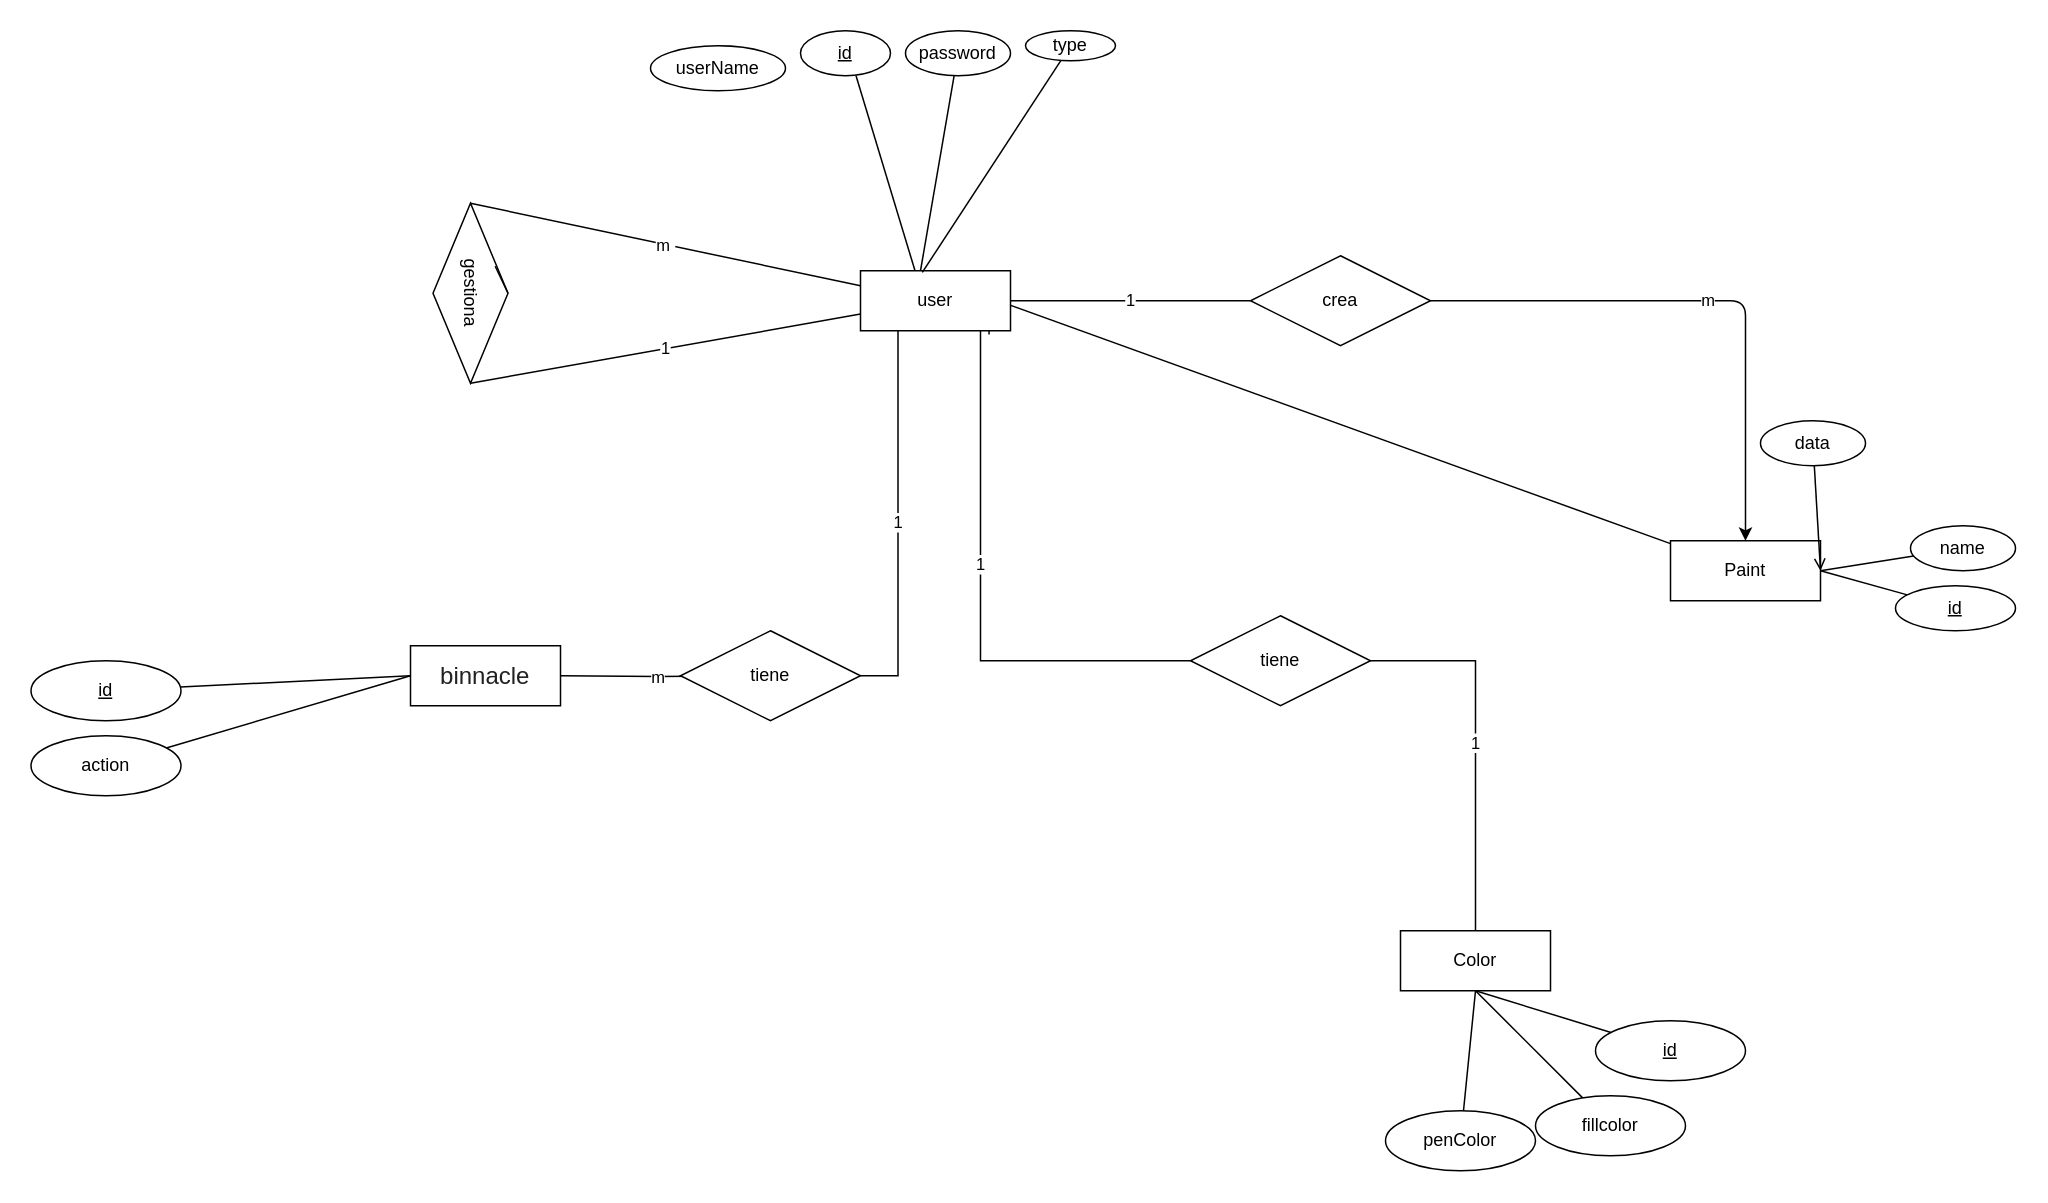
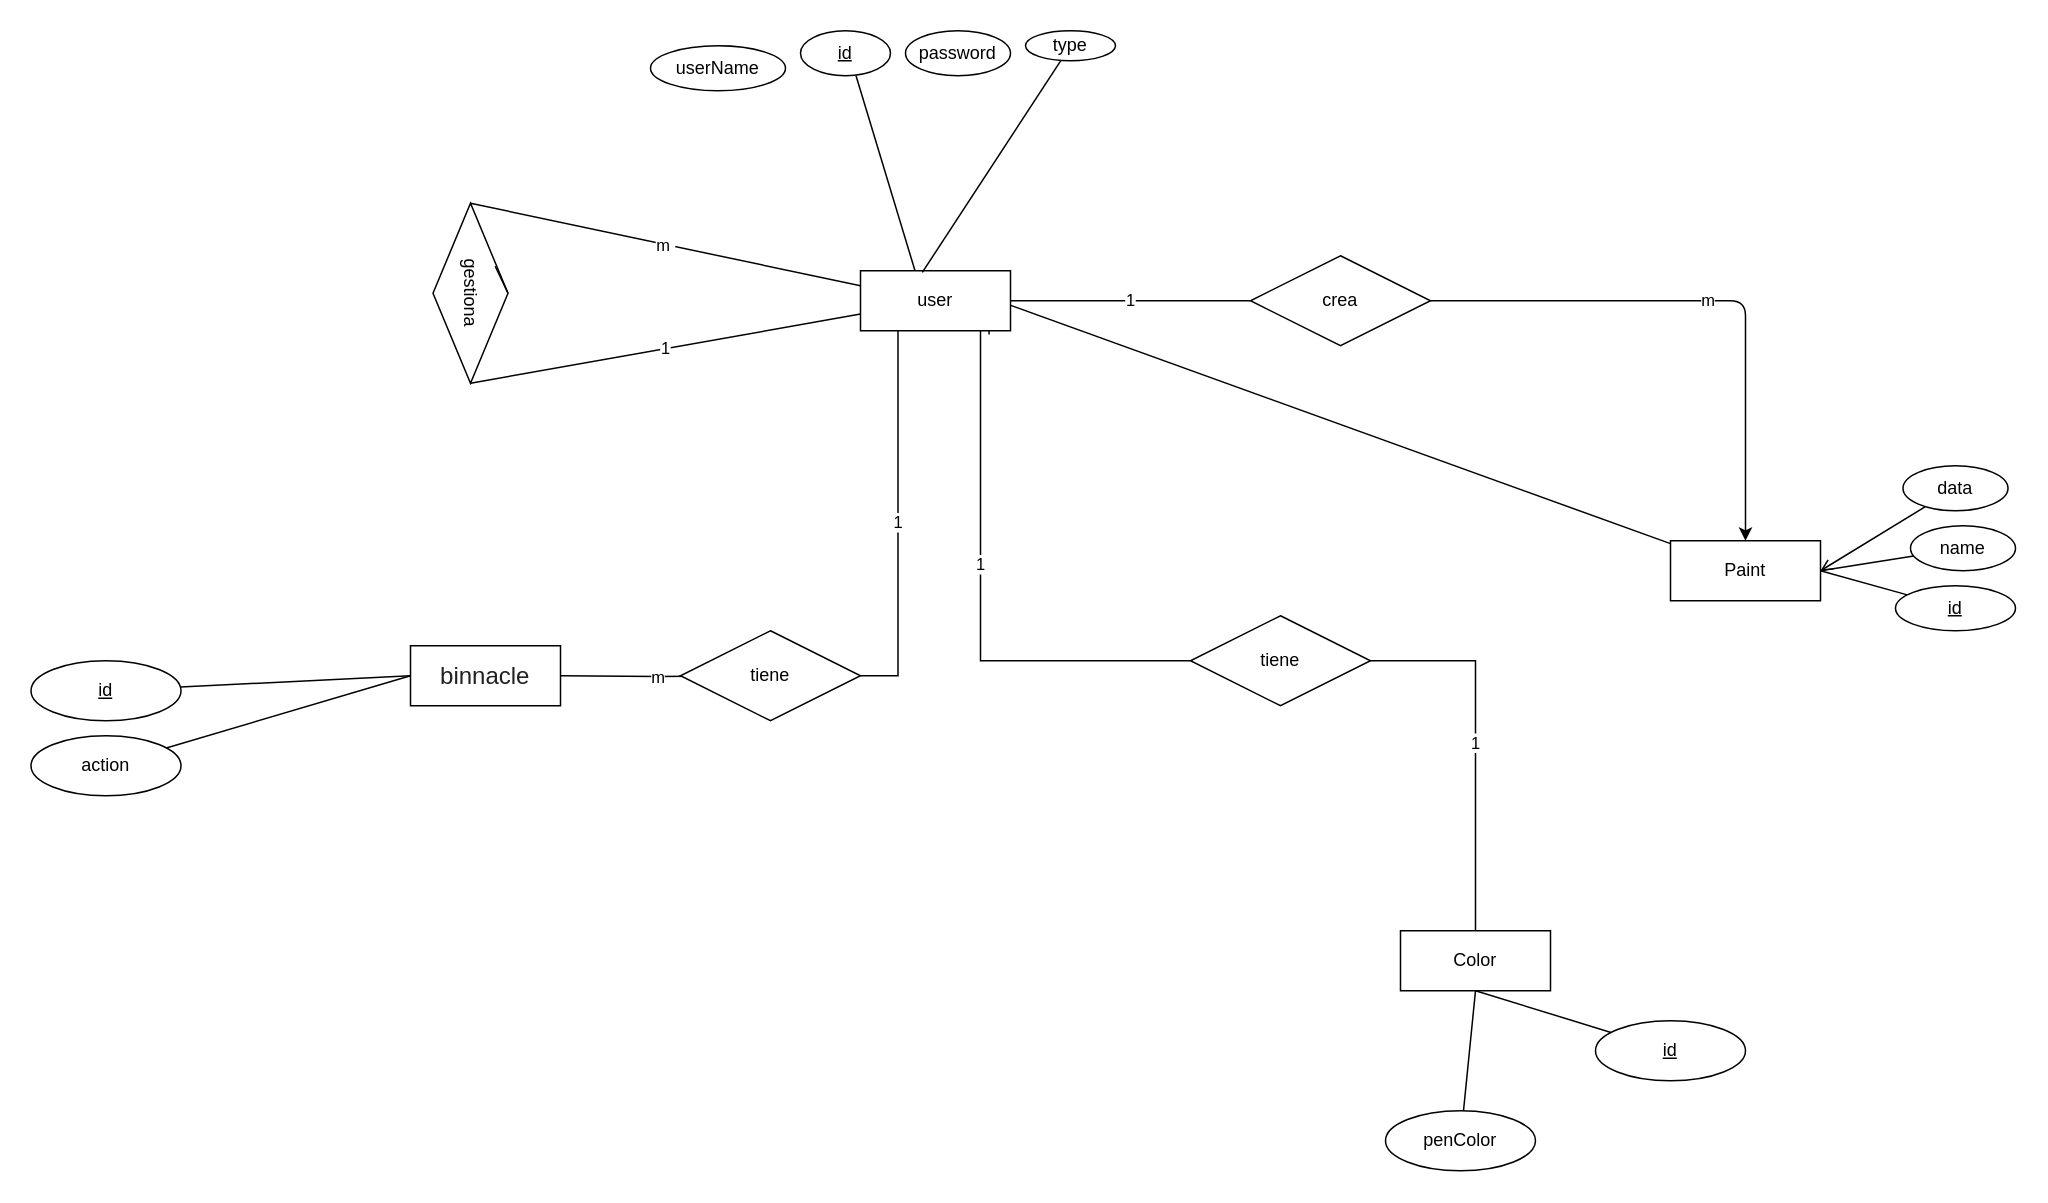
edge "password" -- "user": removed
node "data": moved (1813, 443) -> (1955, 488)
edge "Color" -- "fillcolor": removed
node "fillcolor": removed
